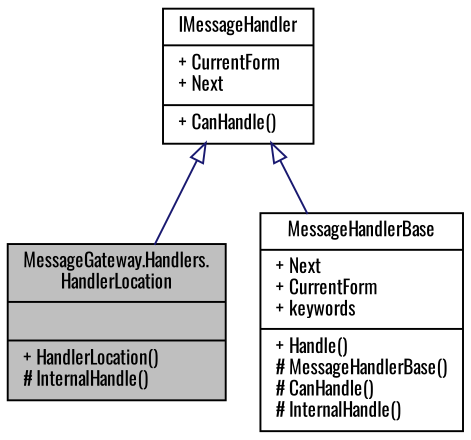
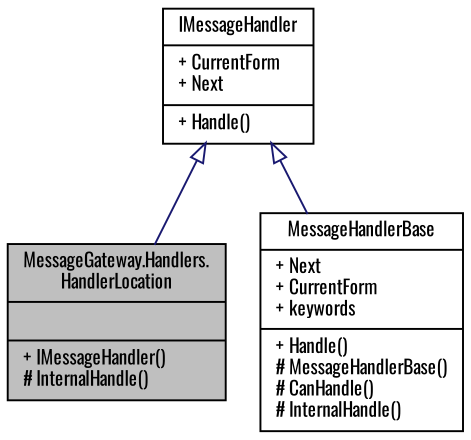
node "IMessageHandler": text "+ CanHandle()" -> "+ Handle()"
node "MessageGateway.Handlers.": text "+ HandlerLocation()" -> "+ IMessageHandler()"
